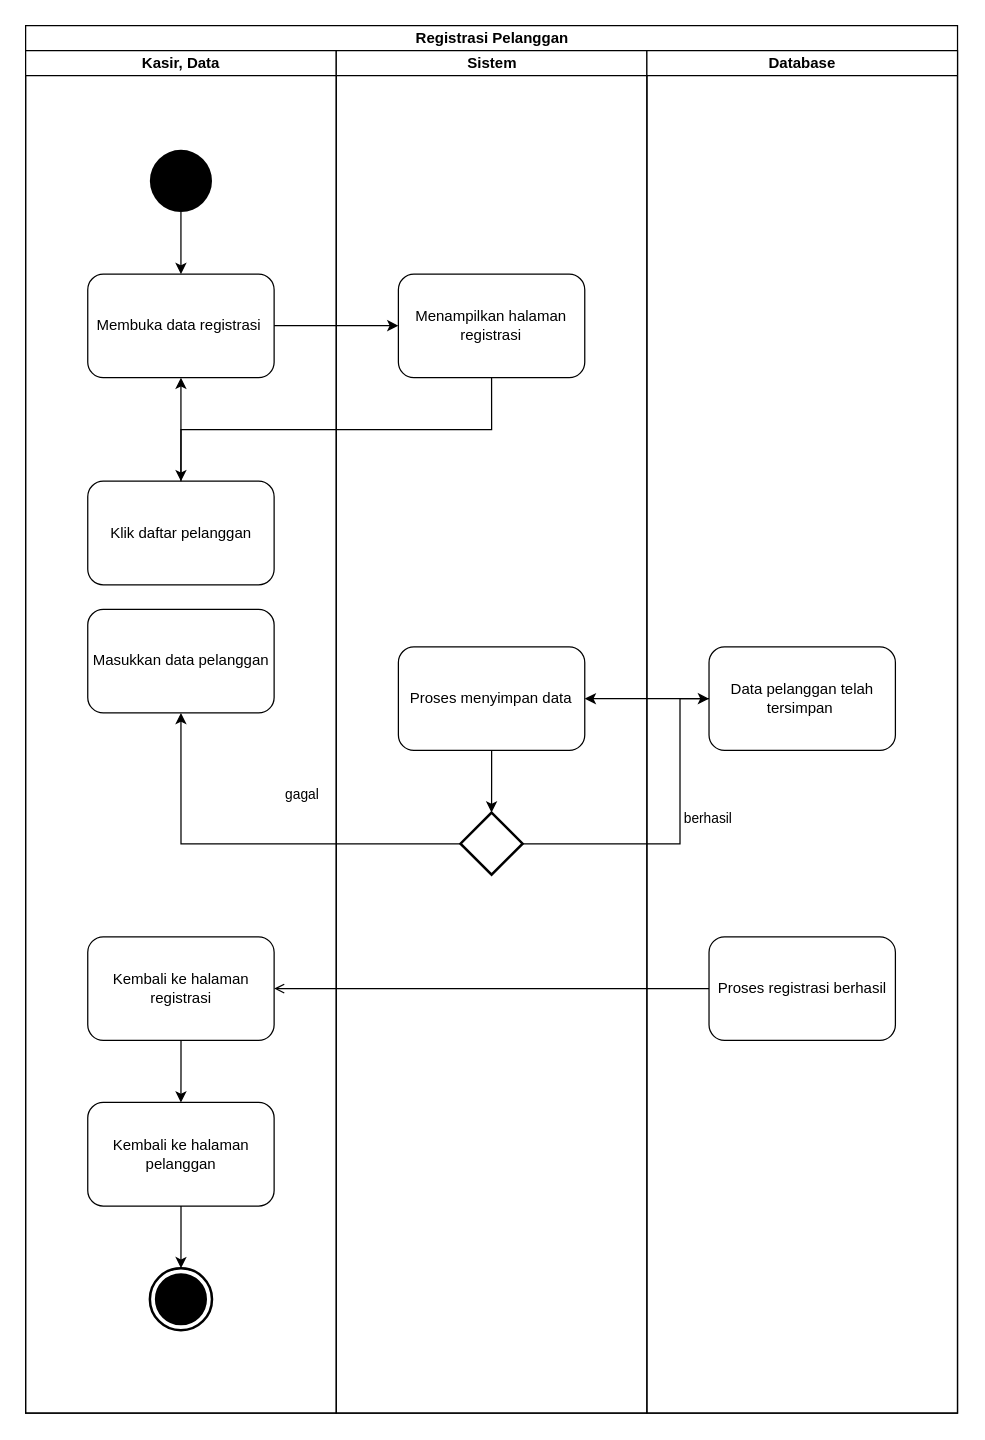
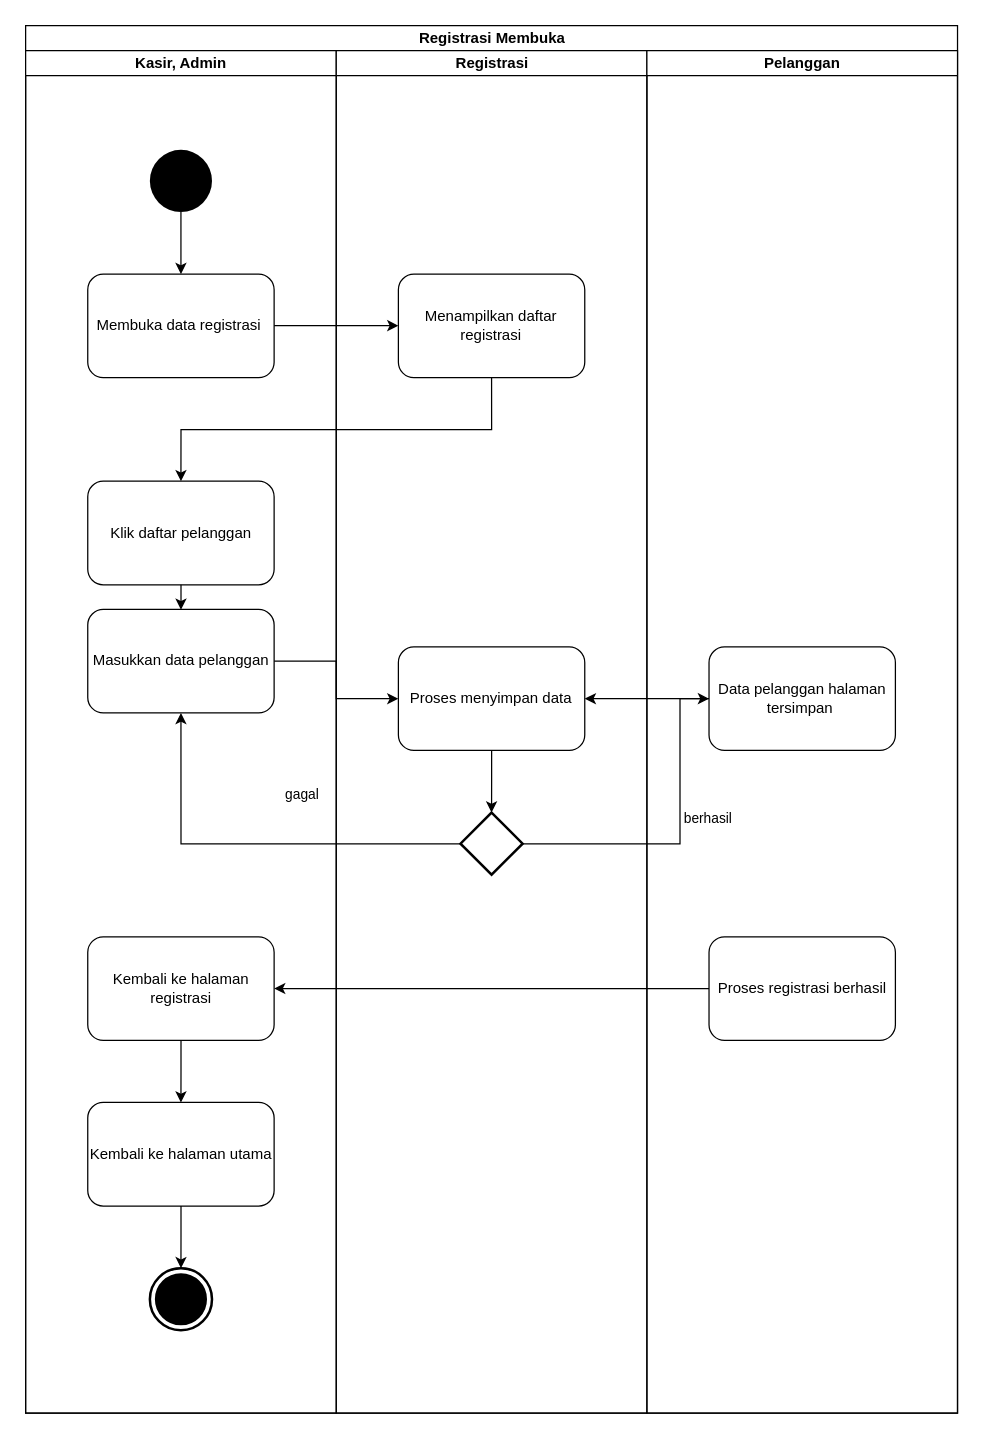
node "Registrasi Pelanggan": label "Registrasi Pelanggan" -> "Registrasi Membuka"
node "Kasir, Data": label "Kasir, Data" -> "Kasir, Admin"
node "Sistem": label "Sistem" -> "Registrasi"
node "Database": label "Database" -> "Pelanggan"
node "Menampilkan halaman registrasi": label "Menampilkan halaman registrasi" -> "Menampilkan daftar registrasi"
edge "Klik daftar pelanggan" -> "Membuka data registrasi": now "Klik daftar pelanggan" -> "Masukkan data pelanggan"
edge "Masukkan data pelanggan" -> "Proses menyimpan data": added
node "Data pelanggan telah tersimpan": label "Data pelanggan telah tersimpan" -> "Data pelanggan halaman tersimpan"
edge "Proses registrasi berhasil" -> "Kembali ke halaman registrasi": arrowhead open -> classic
node "Kembali ke halaman pelanggan": label "Kembali ke halaman pelanggan" -> "Kembali ke halaman utama"
